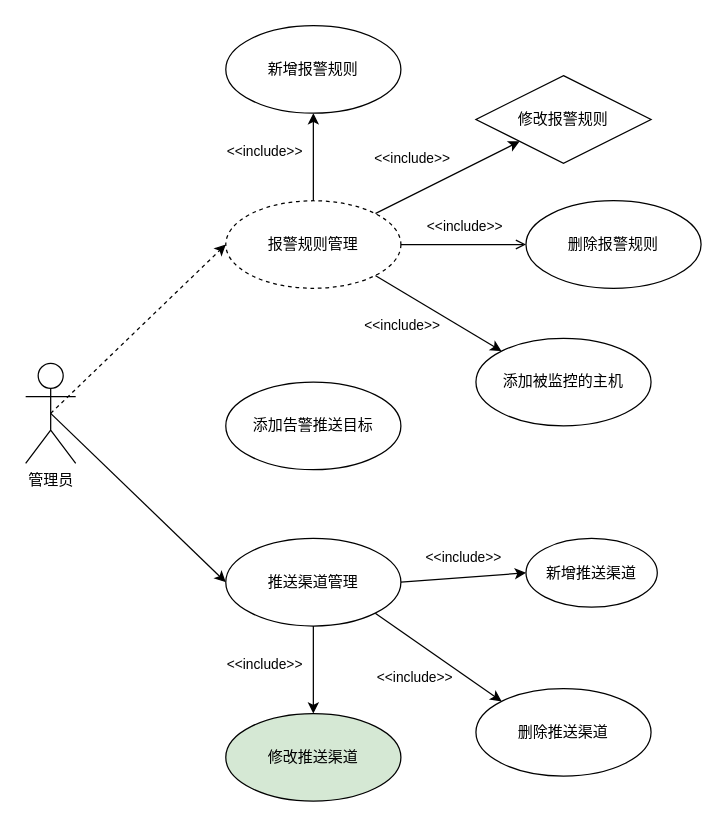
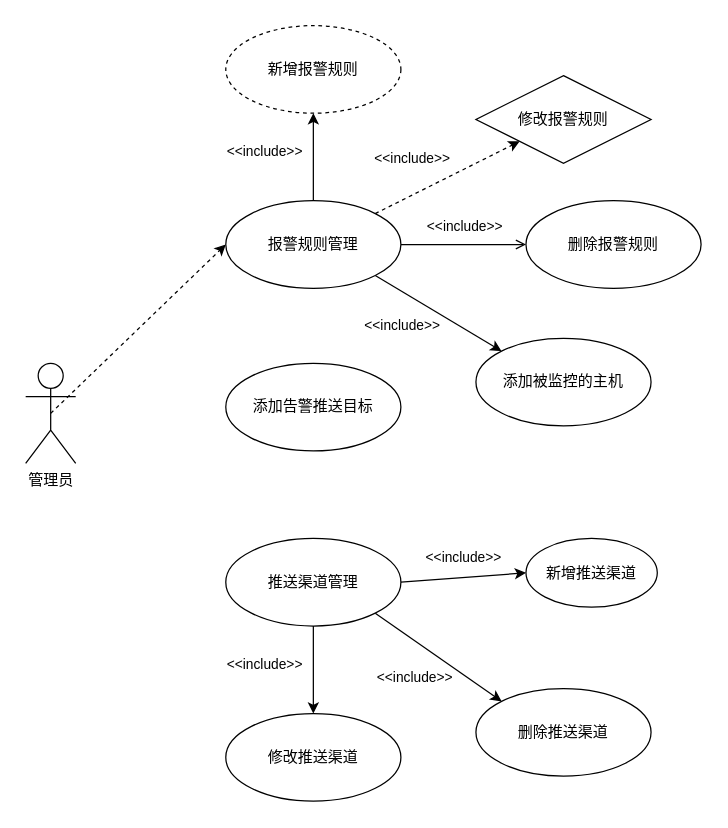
node "新增报警规则": style solid -> dashed
edge "报警规则管理" -> "修改报警规则": style solid -> dashed
node "报警规则管理": style dashed -> solid
node "添加告警推送目标": moved (313, 426) -> (313, 407)
edge "管理员" -> "推送渠道管理": removed
node "修改推送渠道": fillcolor #d5e8d4 -> #ffffff
